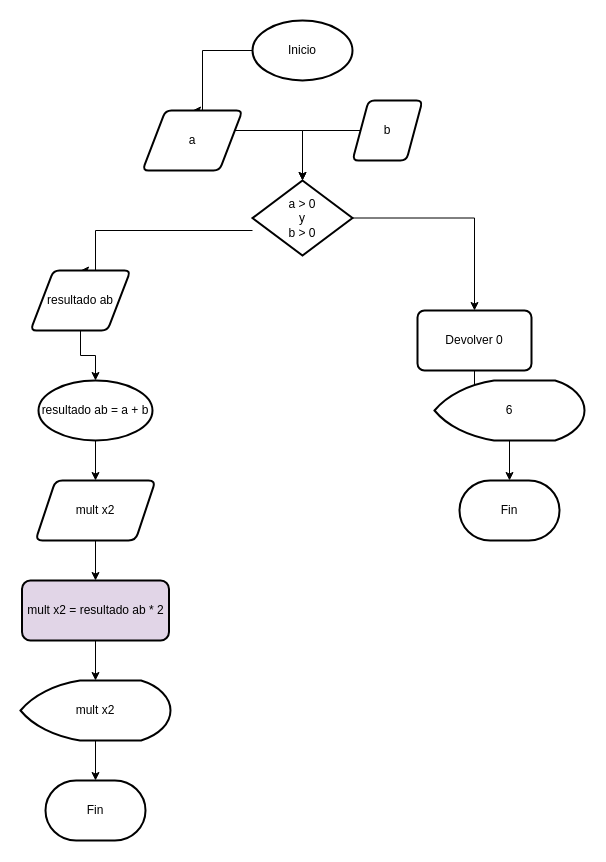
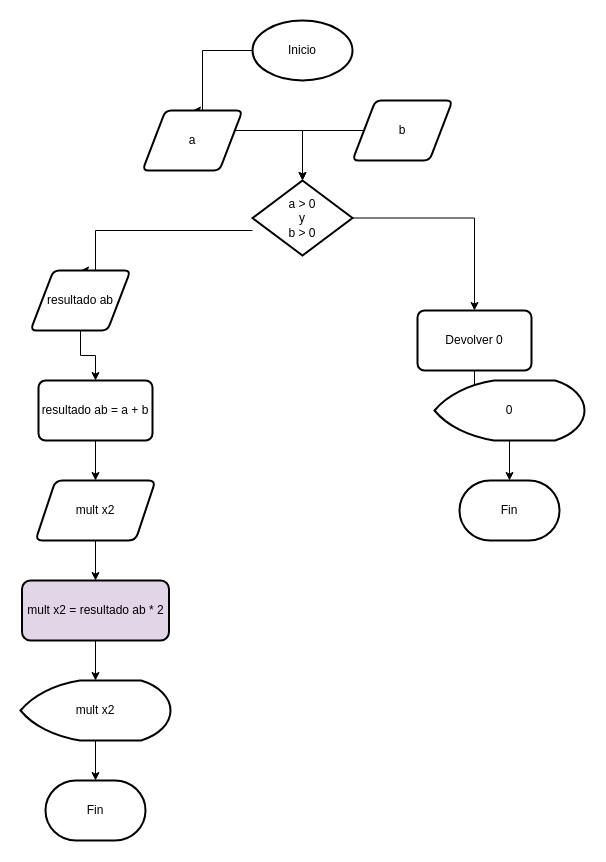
node "b": size 70x60 -> 100x60
node "resultado ab = a + b": shape ellipse -> rounded rectangle
node "6": label "6" -> "0"
